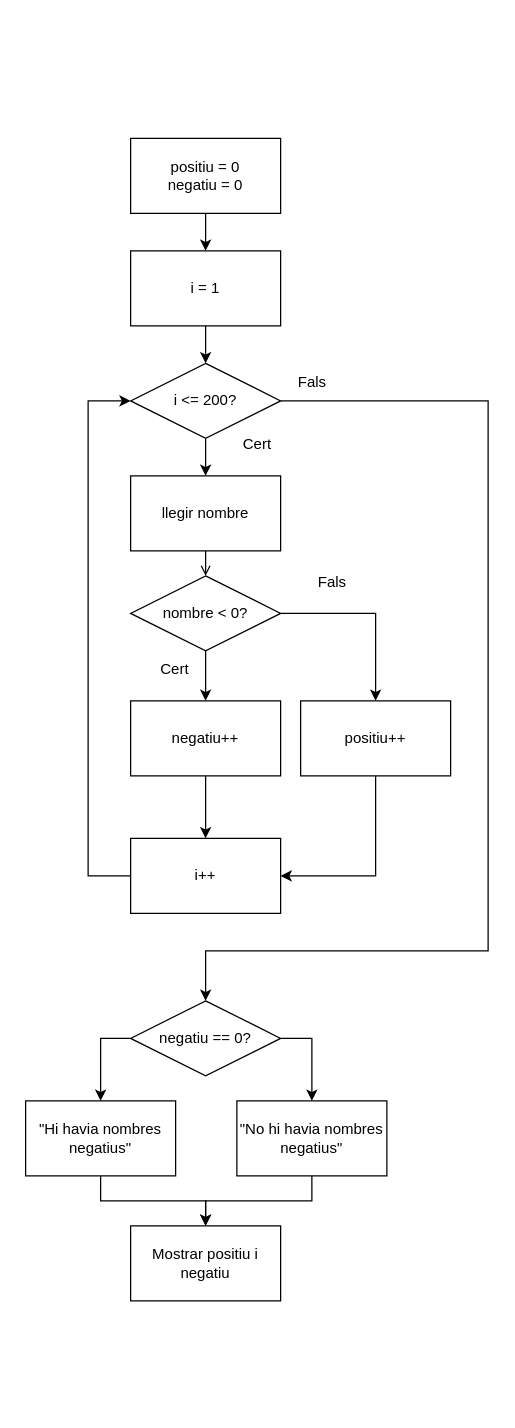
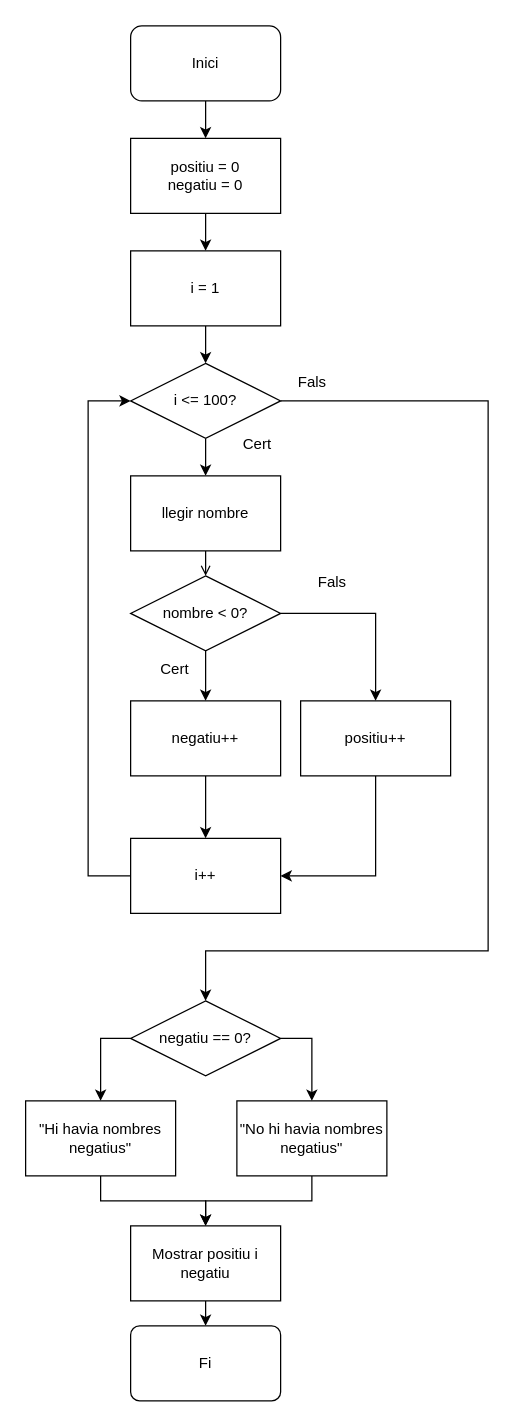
node "Inici": added
edge "Inici" -> "positiu = 0 negatiu = 0": added
node "i <= 200?": label "i <= 200?" -> "i <= 100?"
edge "Mostrar positiu i negatiu" -> "Fi": added
node "Fi": added
